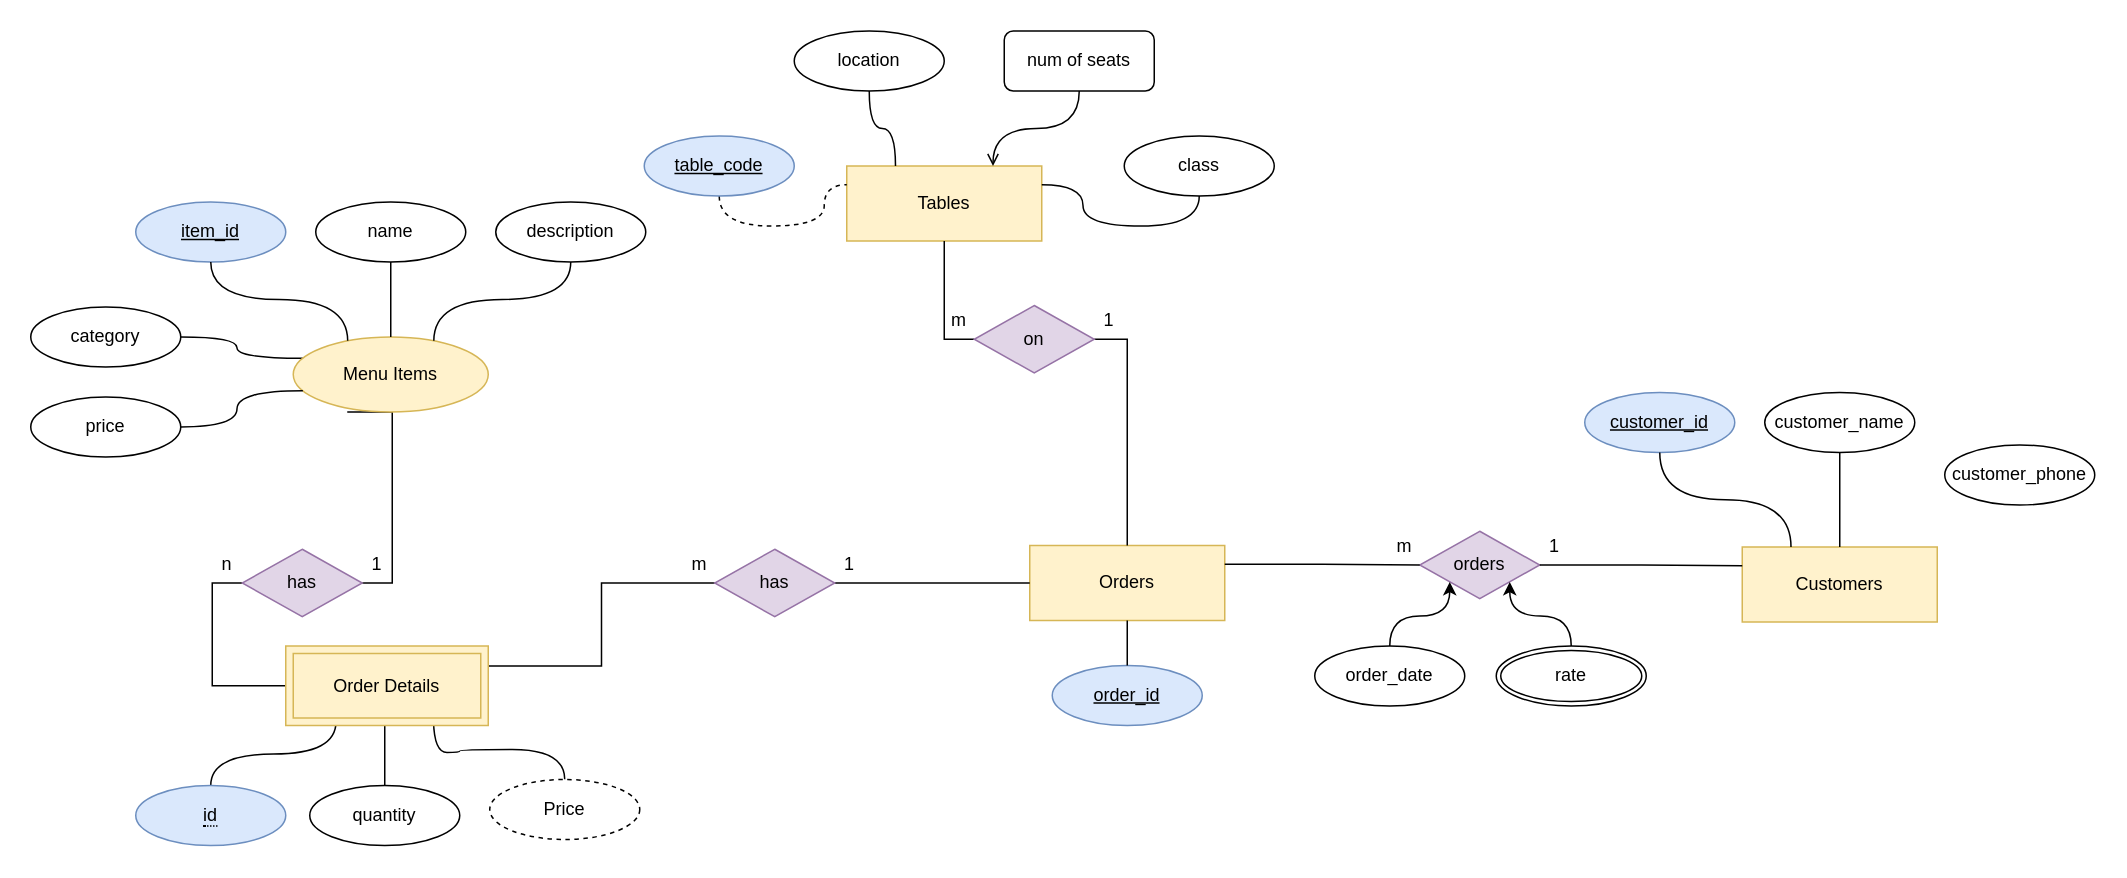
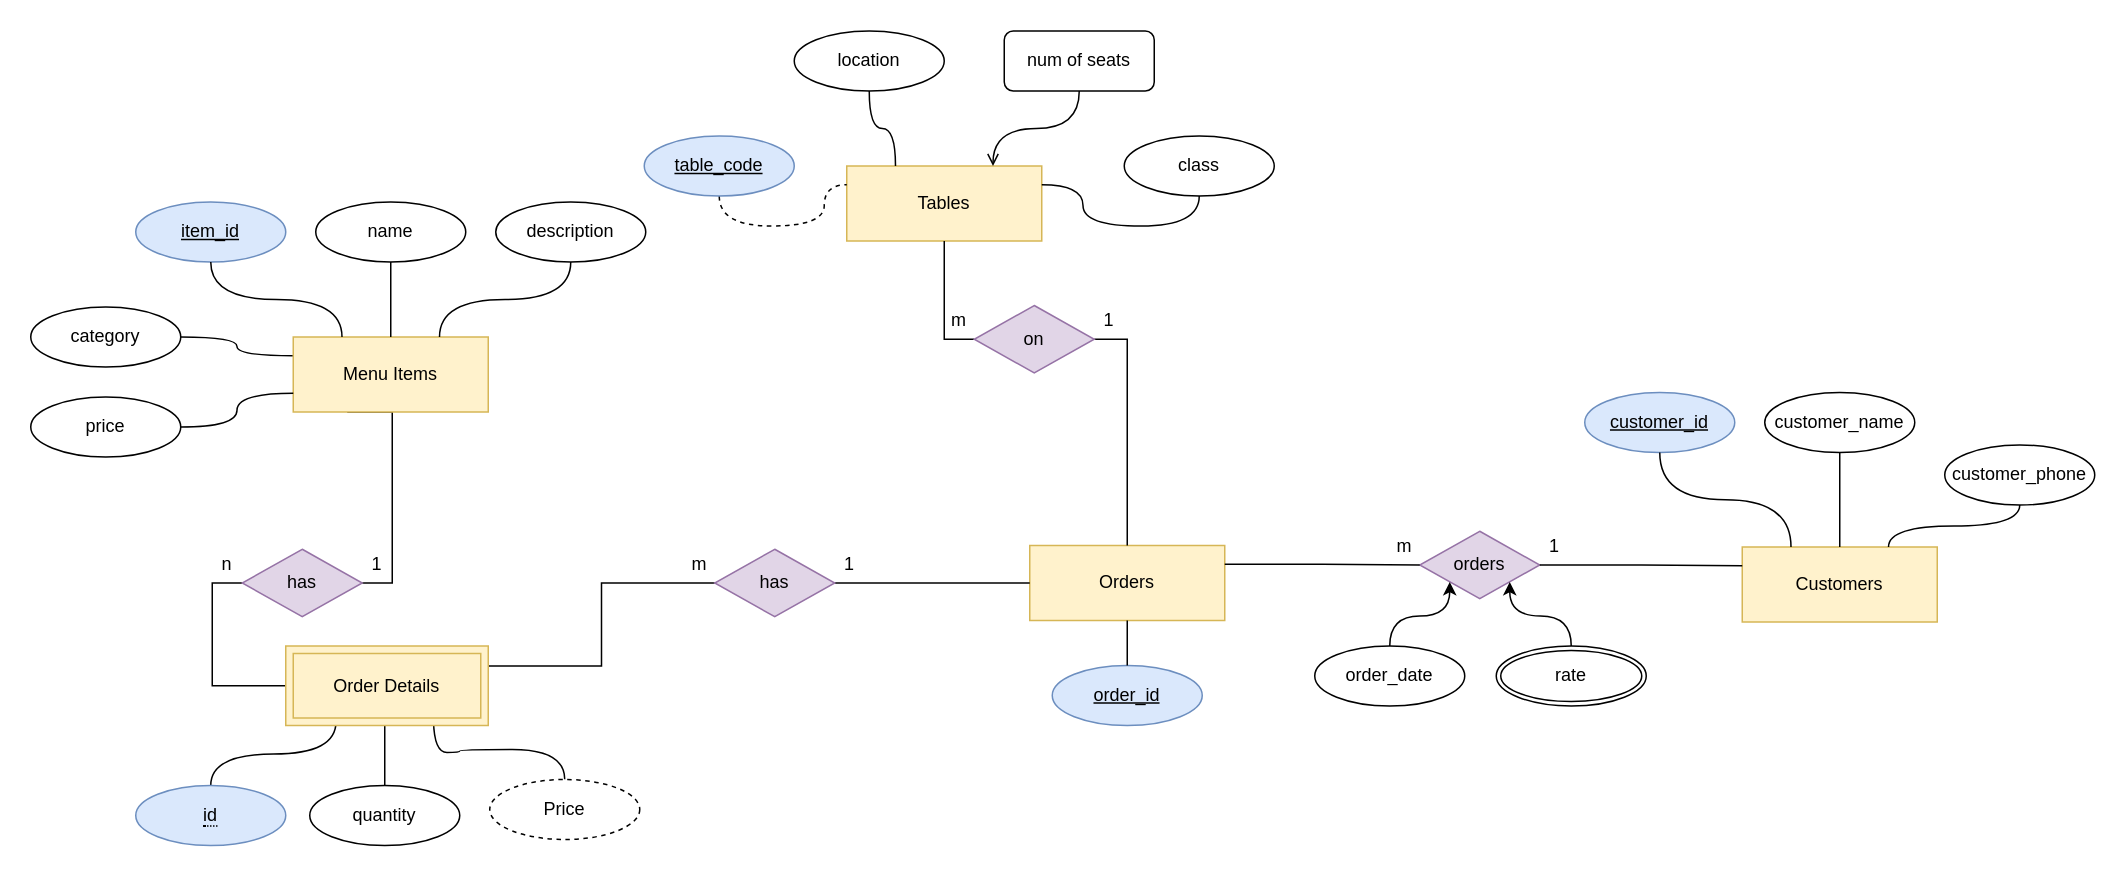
node "Menu Items": shape ellipse -> rectangle
edge "customer_phone" -- "Customers": added
